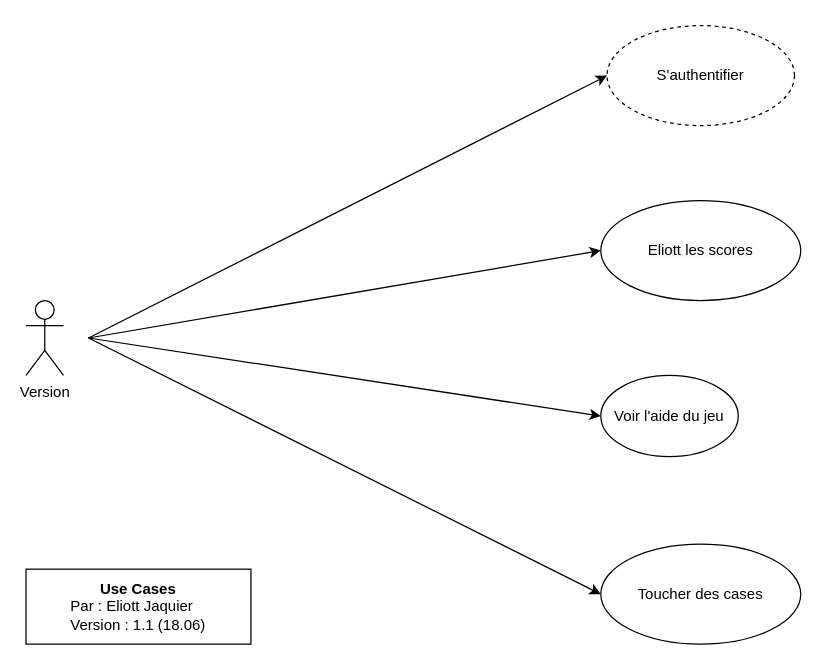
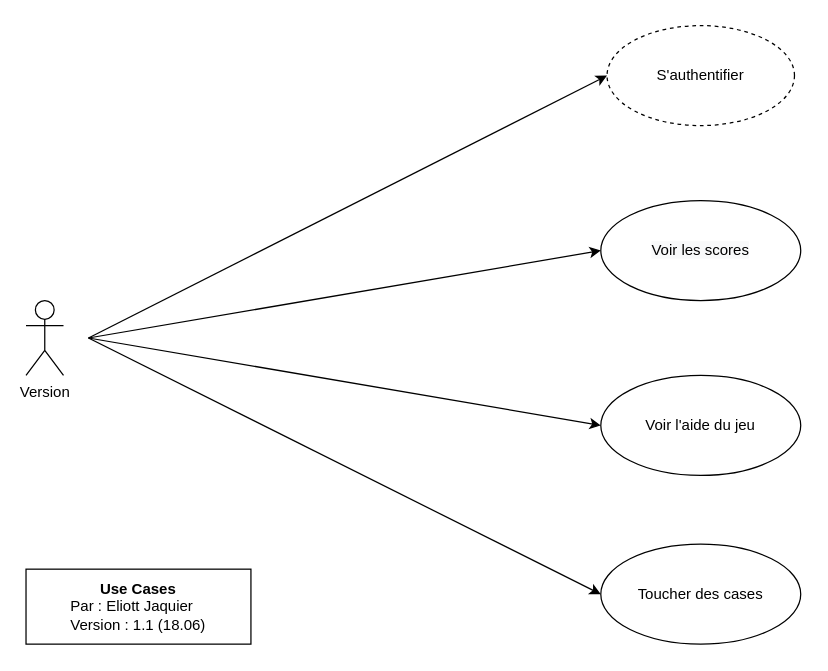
node "Eliott les scores": label "Eliott les scores" -> "Voir les scores"
node "Voir l'aide du jeu": size 138x81 -> 200x100
